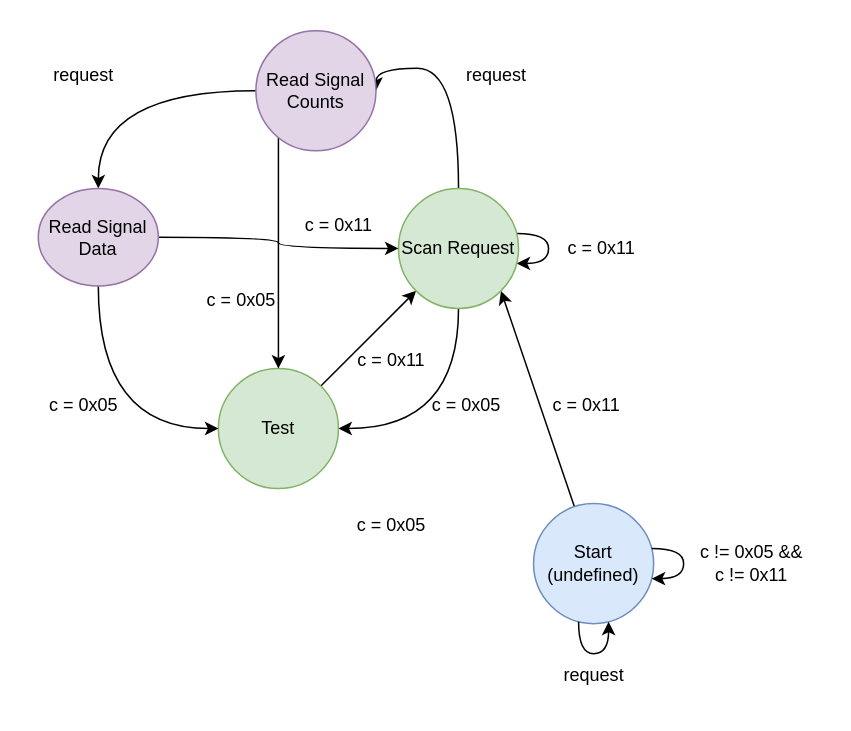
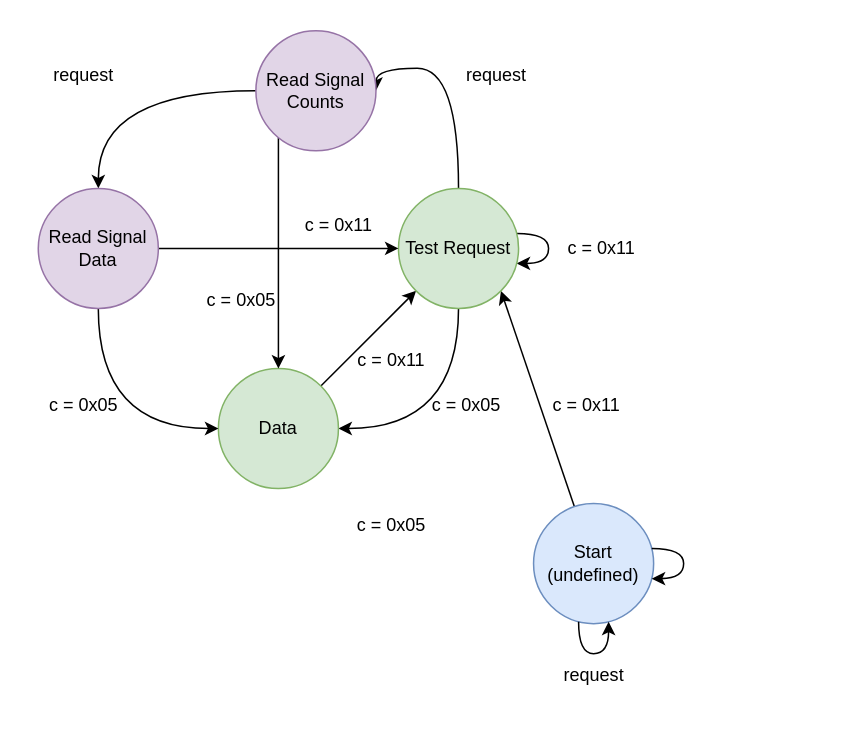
node "Read Signal Data": size 120x98 -> 120x120
node "Scan Request": label "Scan Request" -> "Test Request"
node "Test": label "Test" -> "Data"
node "c != 0x05 && c != 0x11": removed
